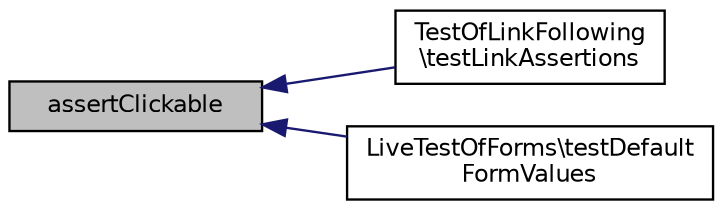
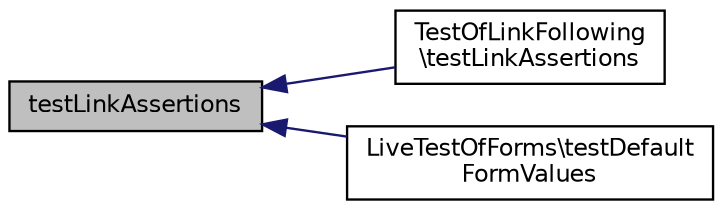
node "assertClickable": label "assertClickable" -> "testLinkAssertions"
